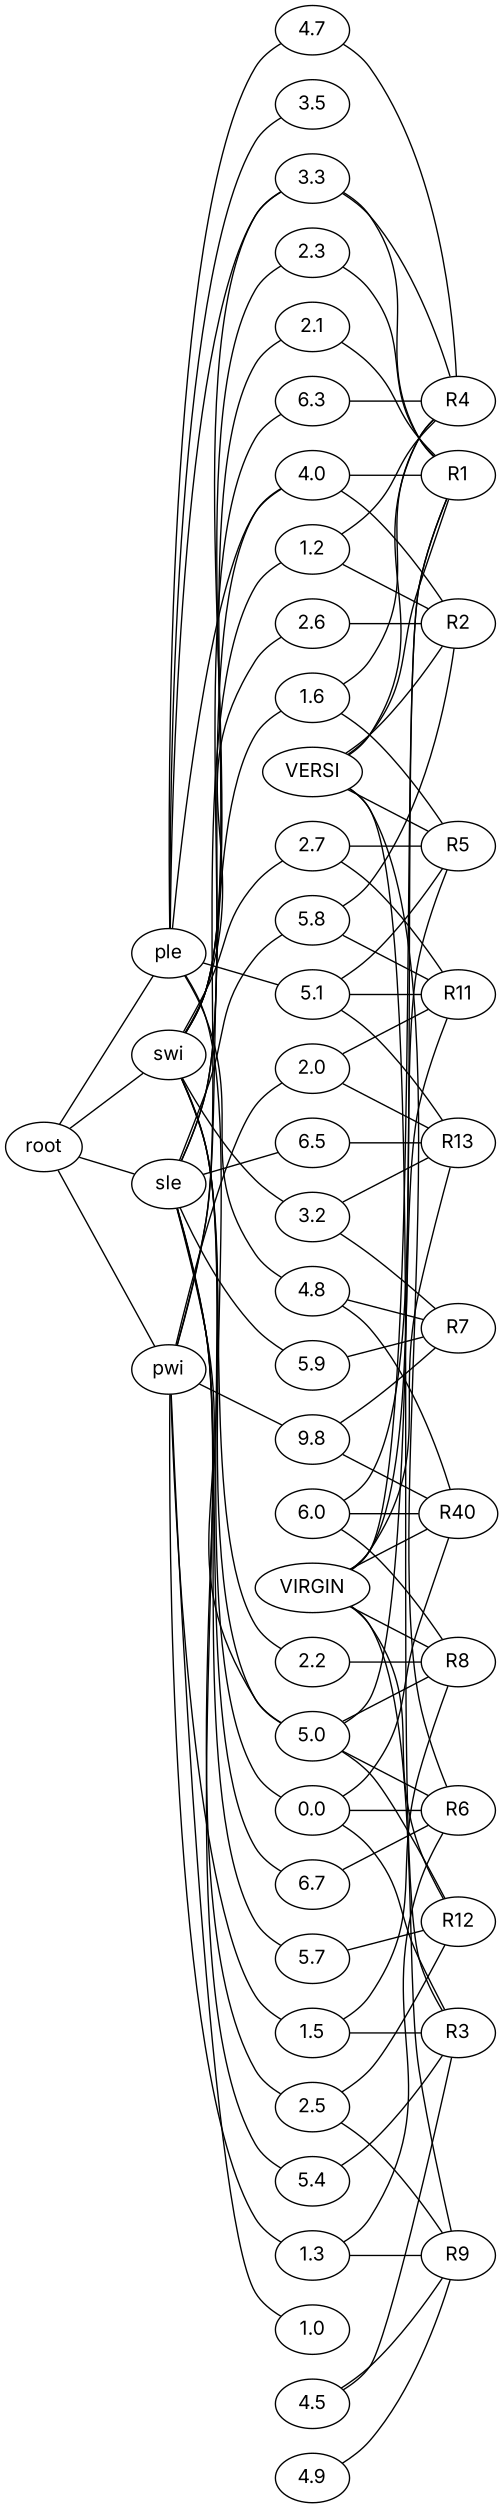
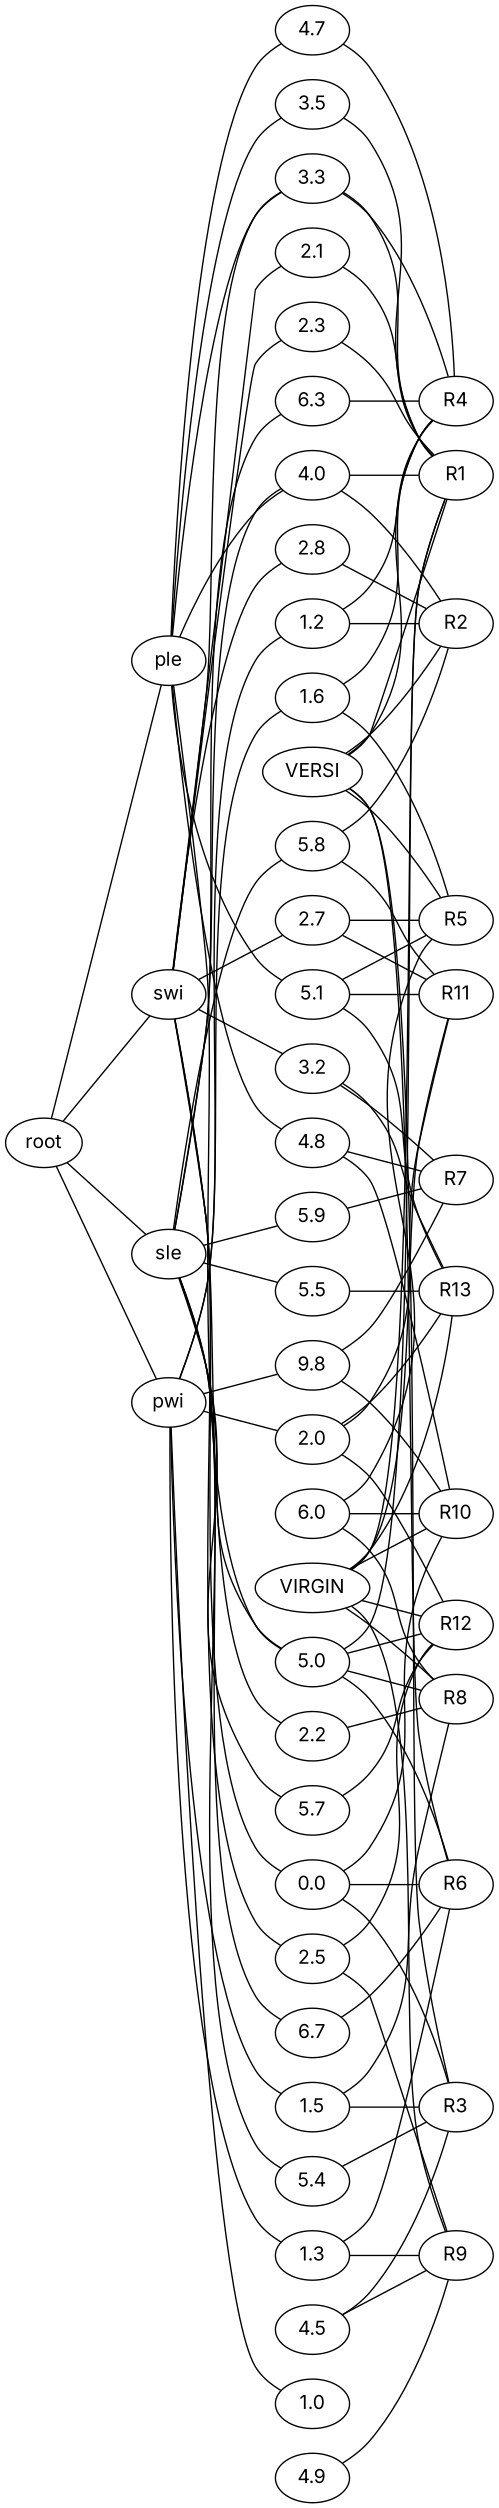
edge "3.5" -- "R1": added
node "2.6": label "2.6" -> "2.8"
node "6.5": label "6.5" -> "5.5"
node "R40": label "R40" -> "R10"
edge "2.0" -- "R12": added
